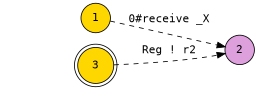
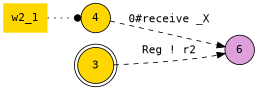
node "w2_1": added
node "1": label "1" -> "4"
node "2": label "2" -> "6"
